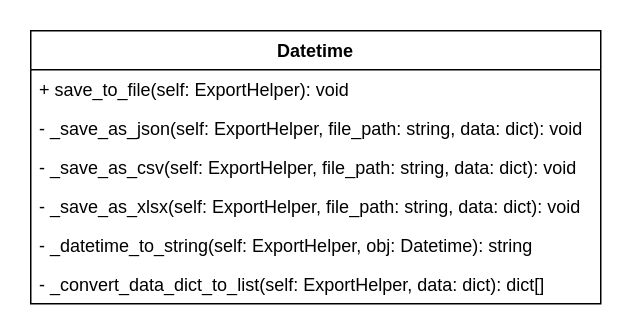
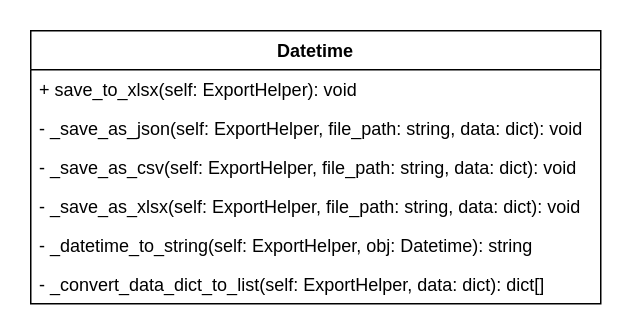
node "+ save_to_file(self: ExportHelper): void": label "+ save_to_file(self: ExportHelper): void" -> "+ save_to_xlsx(self: ExportHelper): void"
